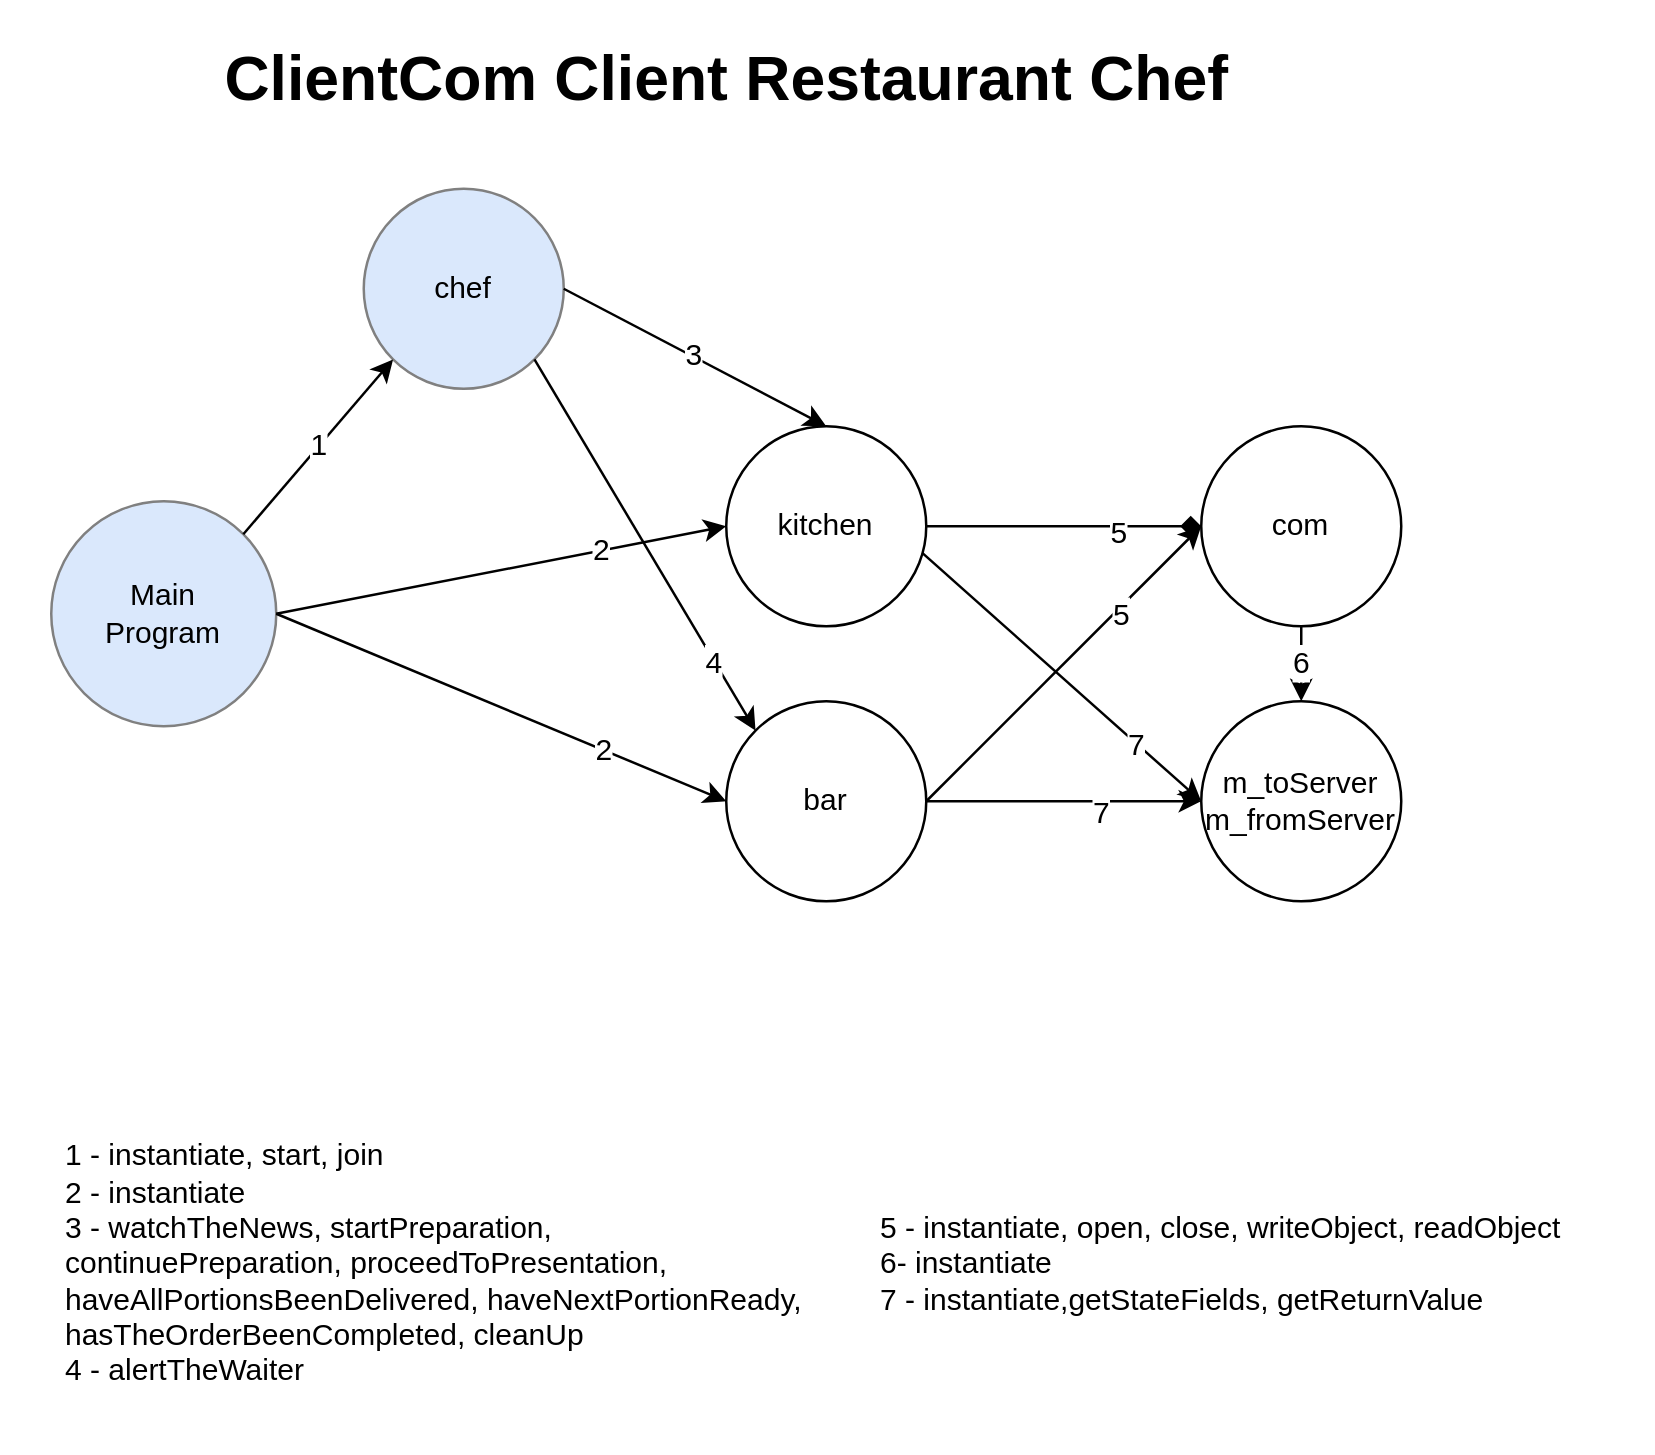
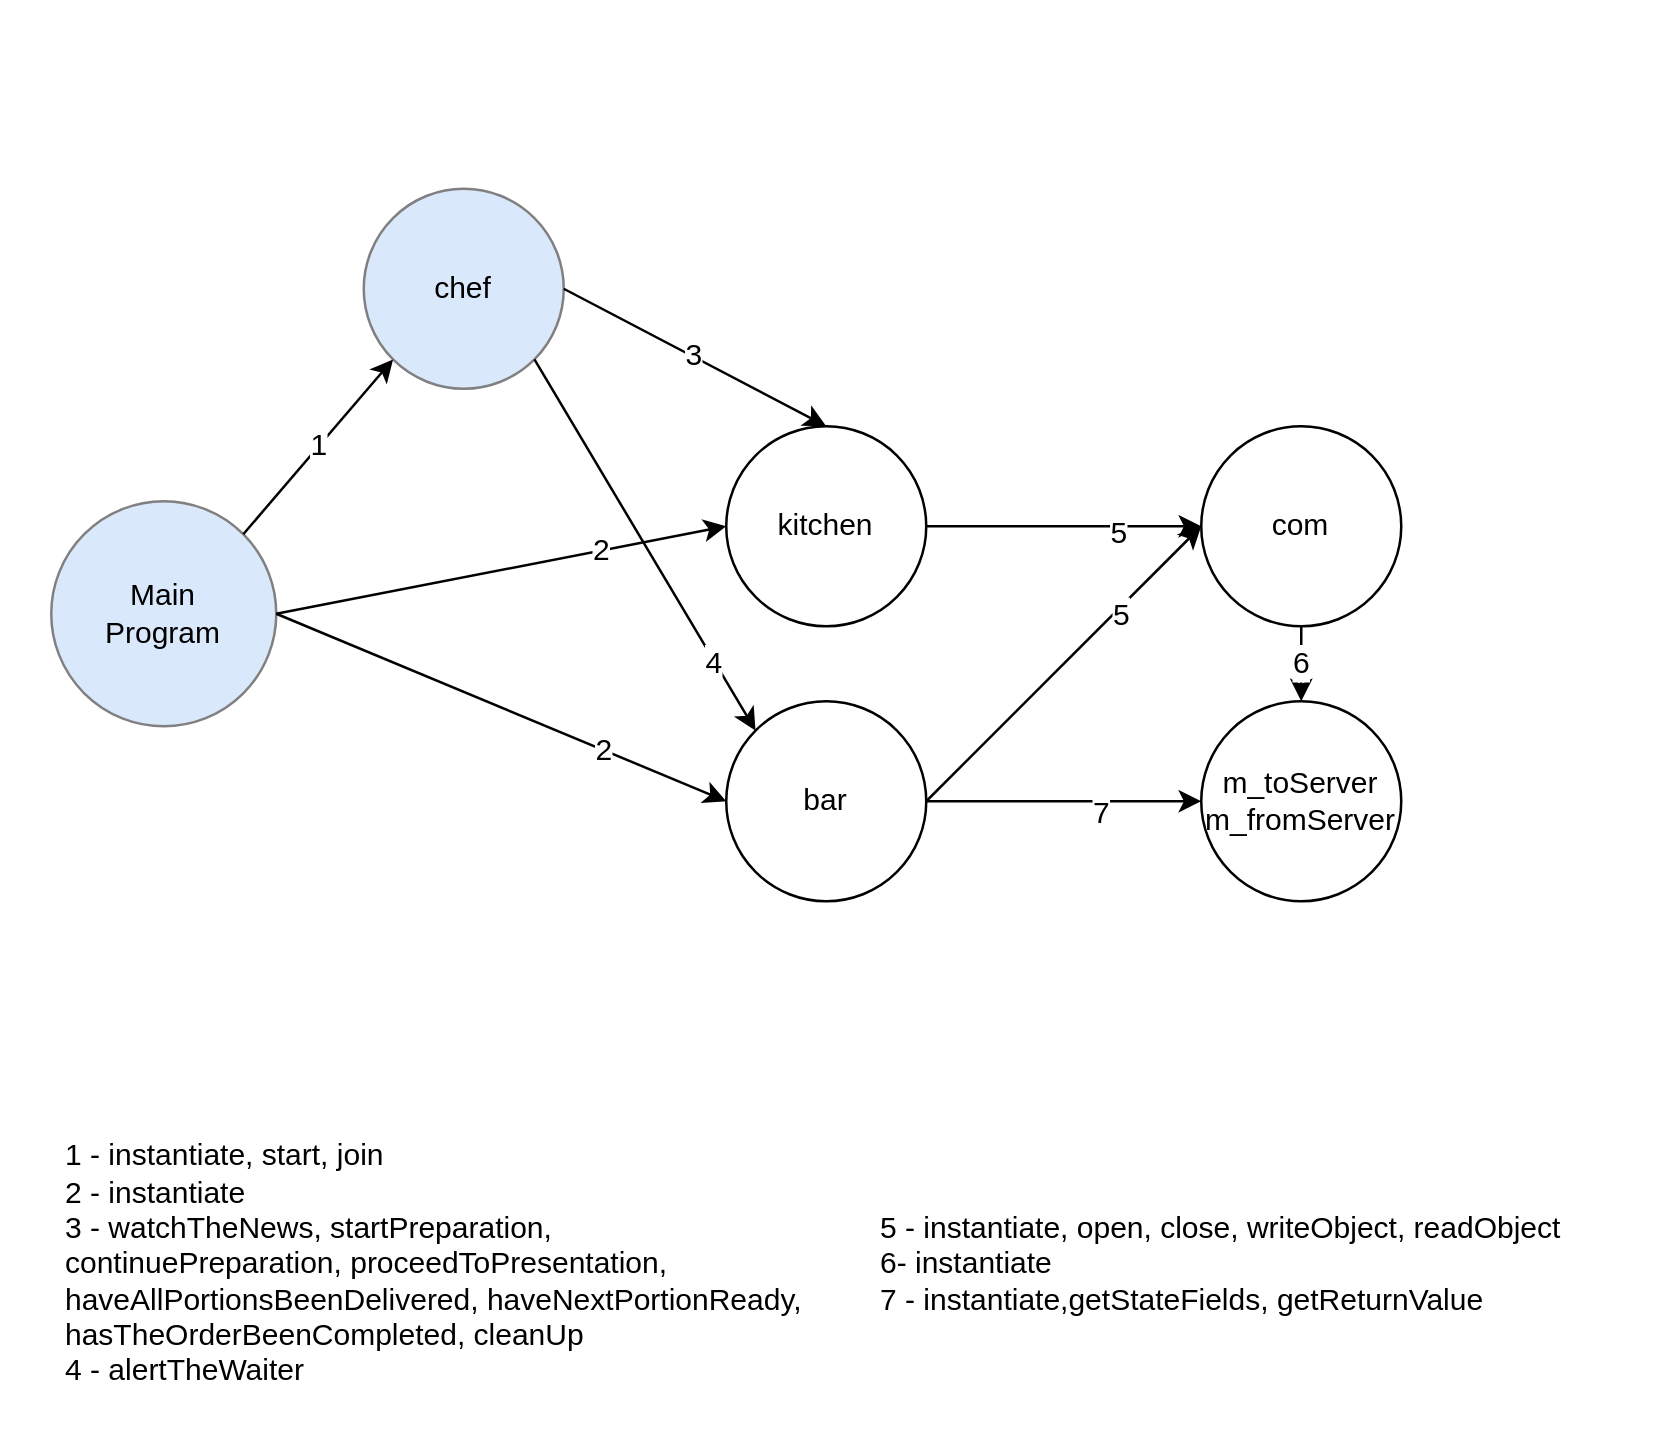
node "ClientCom Client Restaurant Chef": removed
edge "kitchen" -> "com": arrowhead diamond -> classic
edge "kitchen" -> "m_toServer m_fromServer": removed, label "7"
